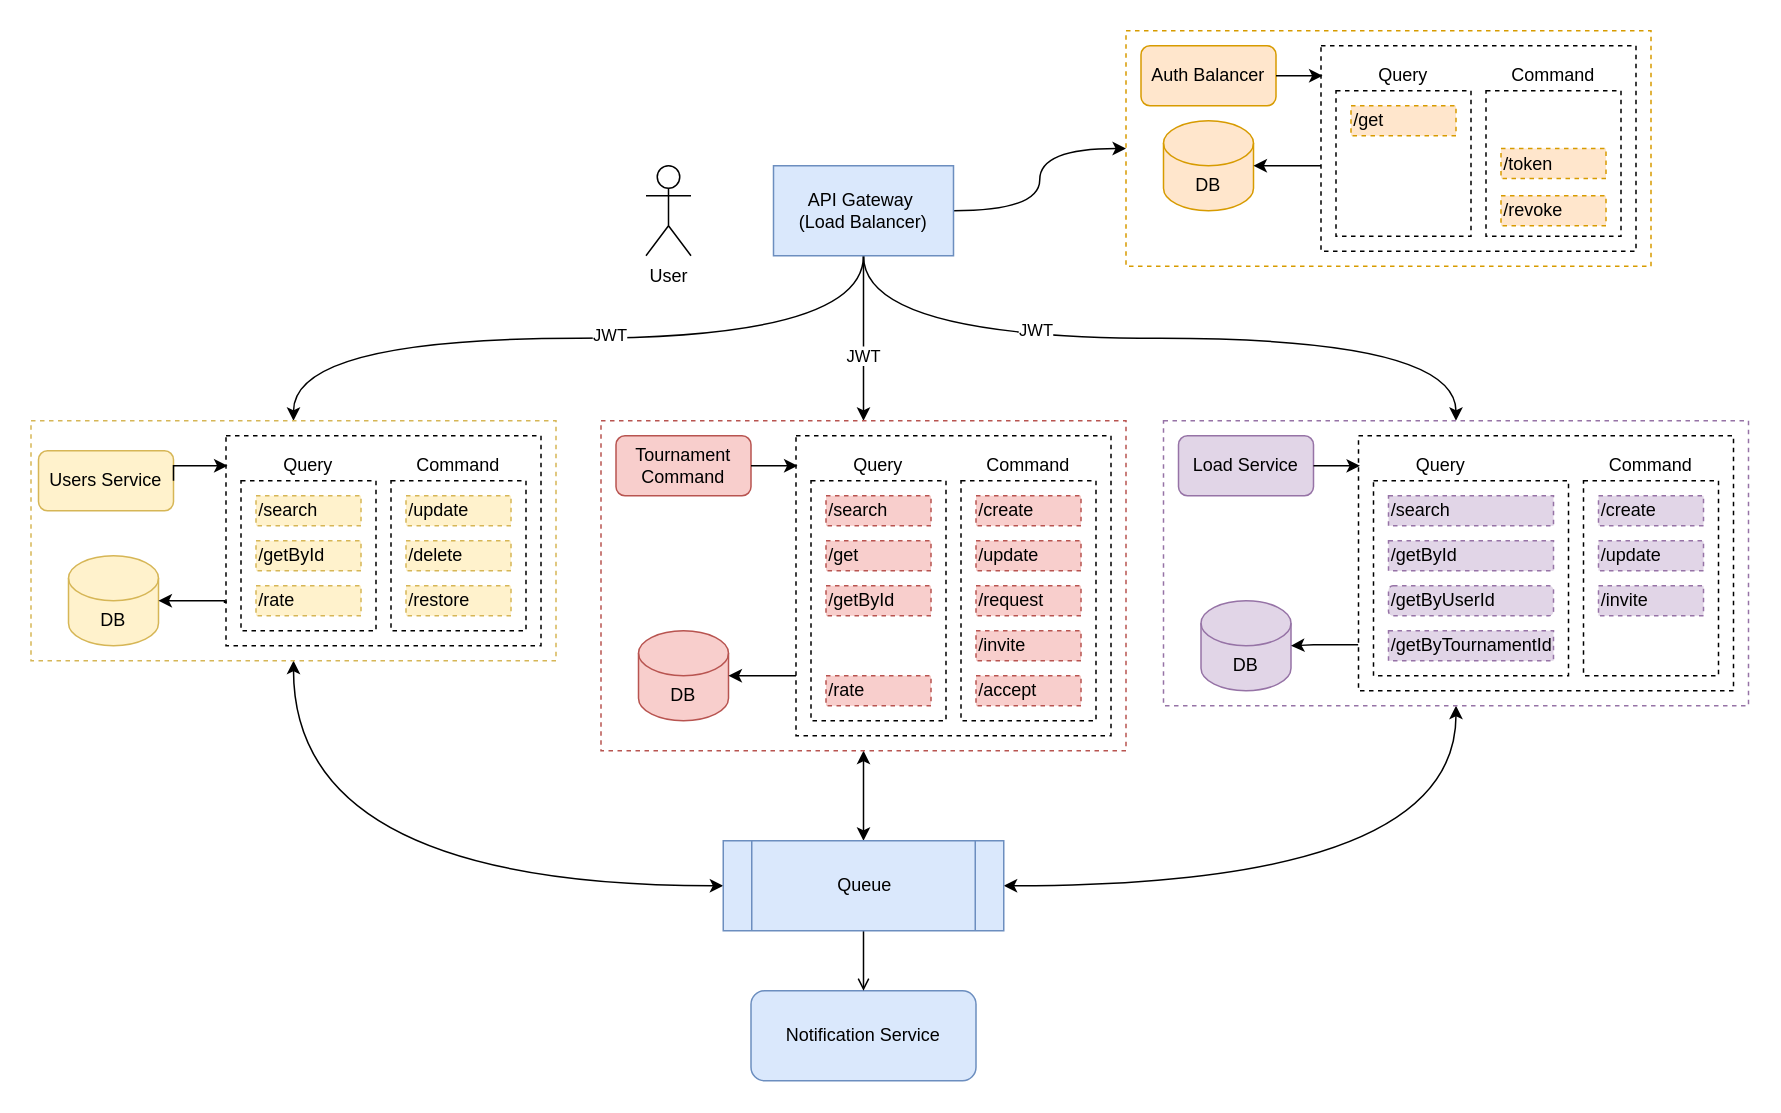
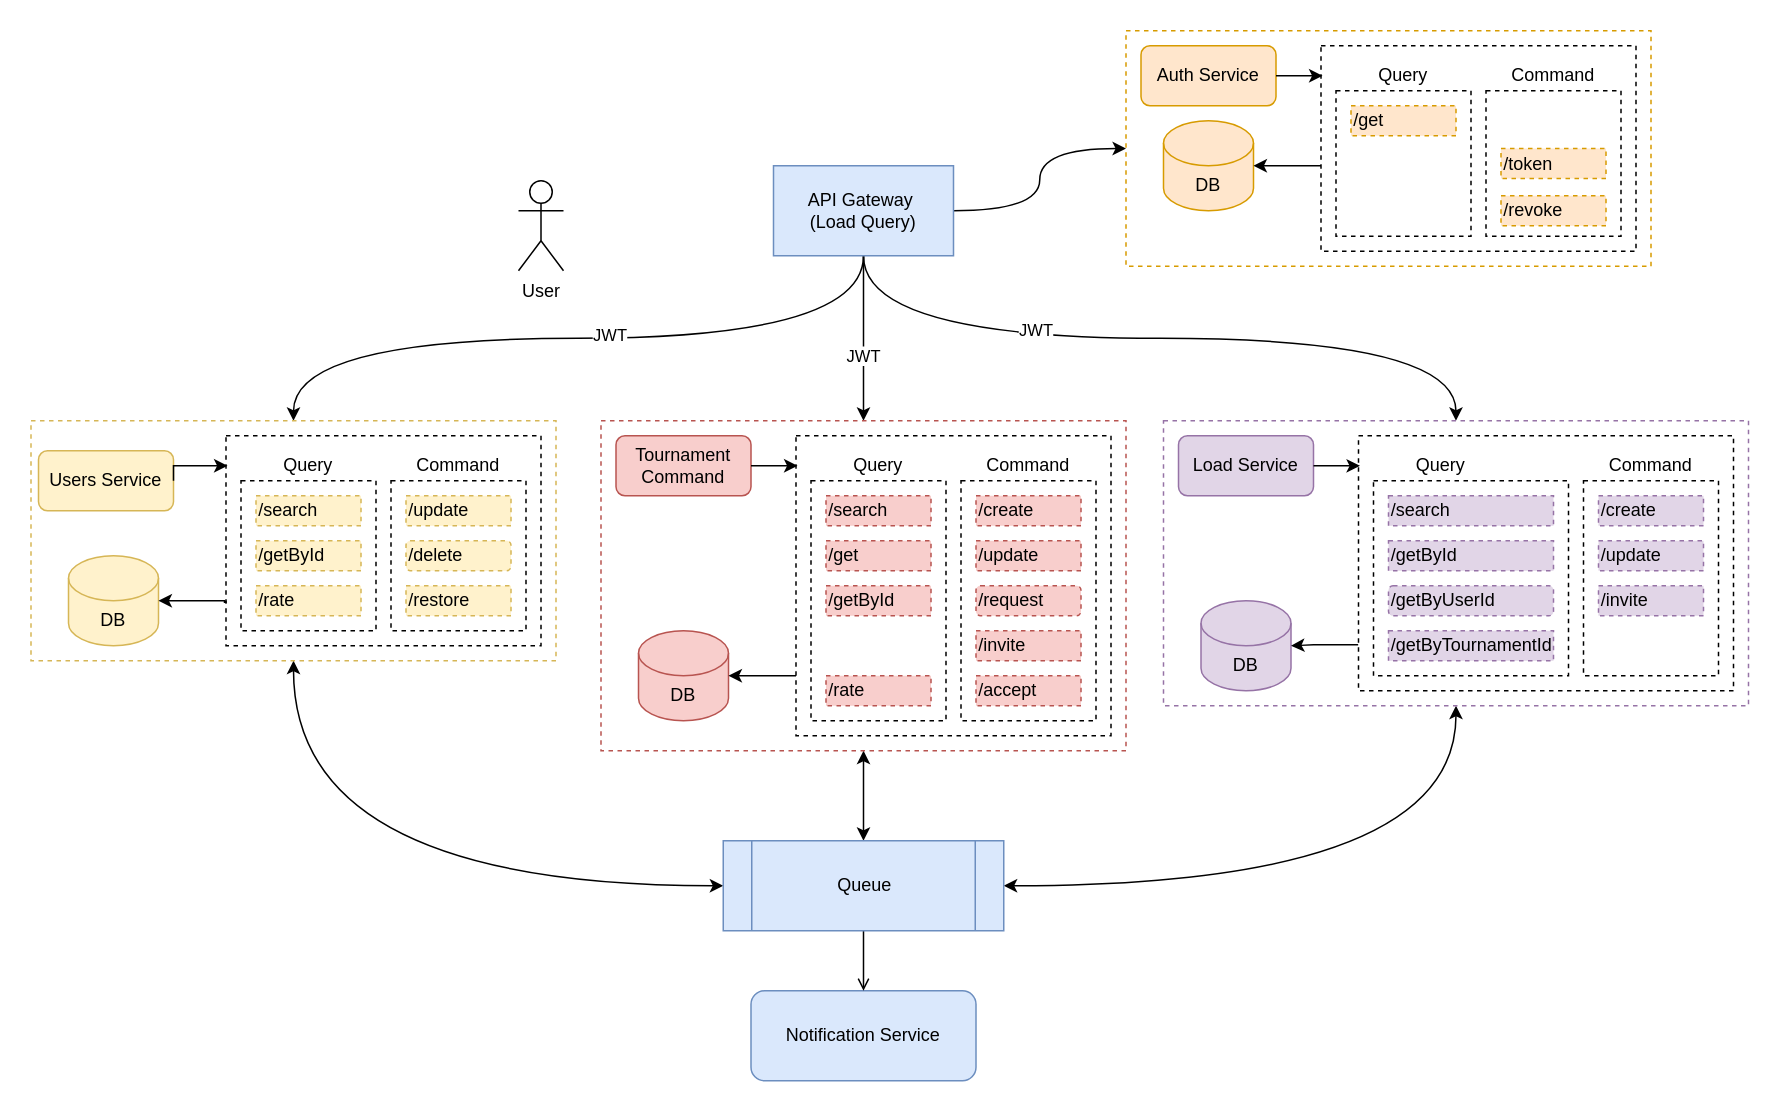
node "Auth Balancer": label "Auth Balancer" -> "Auth Service"
node "User": moved (668, 211) -> (541, 226)
node "API Gateway (Load Balancer)": label "API Gateway (Load Balancer)" -> "API Gateway (Load Query)"
node "/delete": shape rectangle -> rounded rectangle
node "/request": shape rectangle -> rounded rectangle
